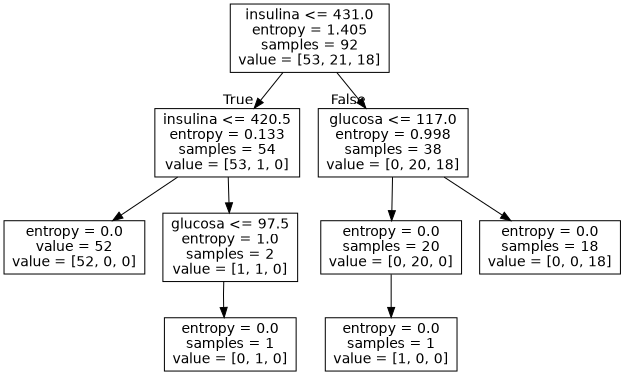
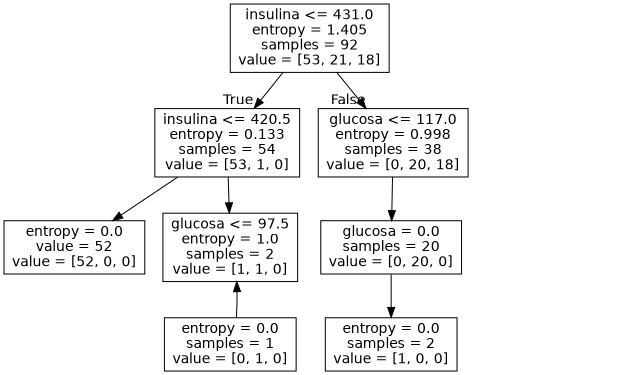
node "entropy = 0.0 samples = 20 value = [0, 20, 0]": label "entropy = 0.0 samples = 20 value = [0, 20, 0]" -> "glucosa = 0.0 samples = 20 value = [0, 20, 0]"
node "entropy = 0.0 samples = 18 value = [0, 0, 18]": removed
edge "glucosa <= 97.5 entropy = 1.0 samples = 2 value = [1, 1, 0]" -> "entropy = 0.0 samples = 1 value = [0, 1, 0]": reversed
node "entropy = 0.0 samples = 1 value = [1, 0, 0]": label "entropy = 0.0 samples = 1 value = [1, 0, 0]" -> "entropy = 0.0 samples = 2 value = [1, 0, 0]"
